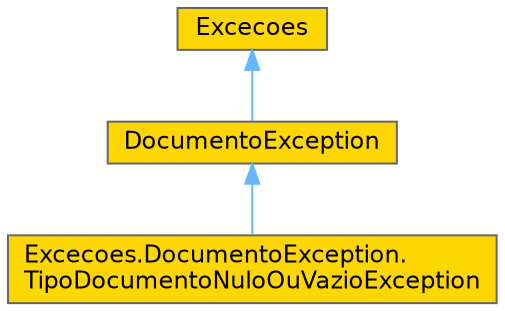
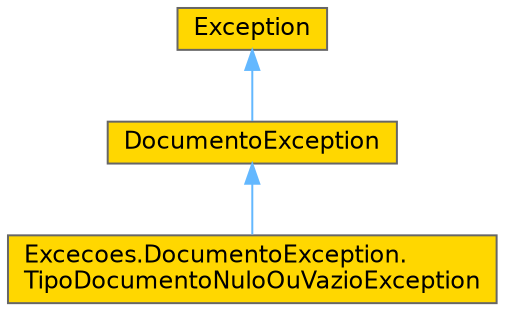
node "Excecoes": label "Excecoes" -> "Exception"
